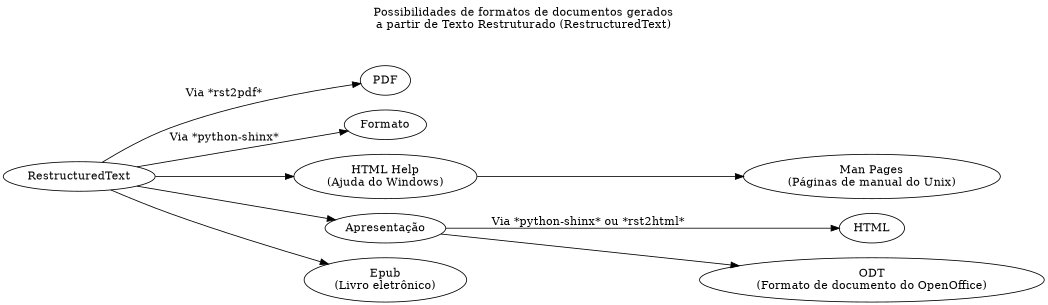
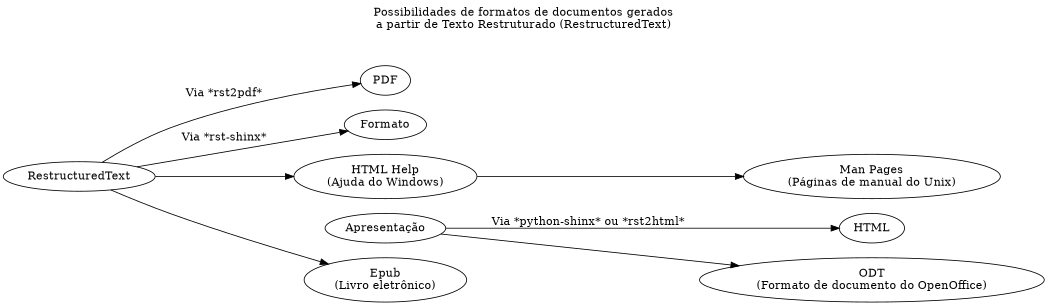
edge "RestructuredText" -> "Formato": label "Via *python-shinx*" -> "Via *rst-shinx*"
edge "RestructuredText" -> "Apresentação": removed
